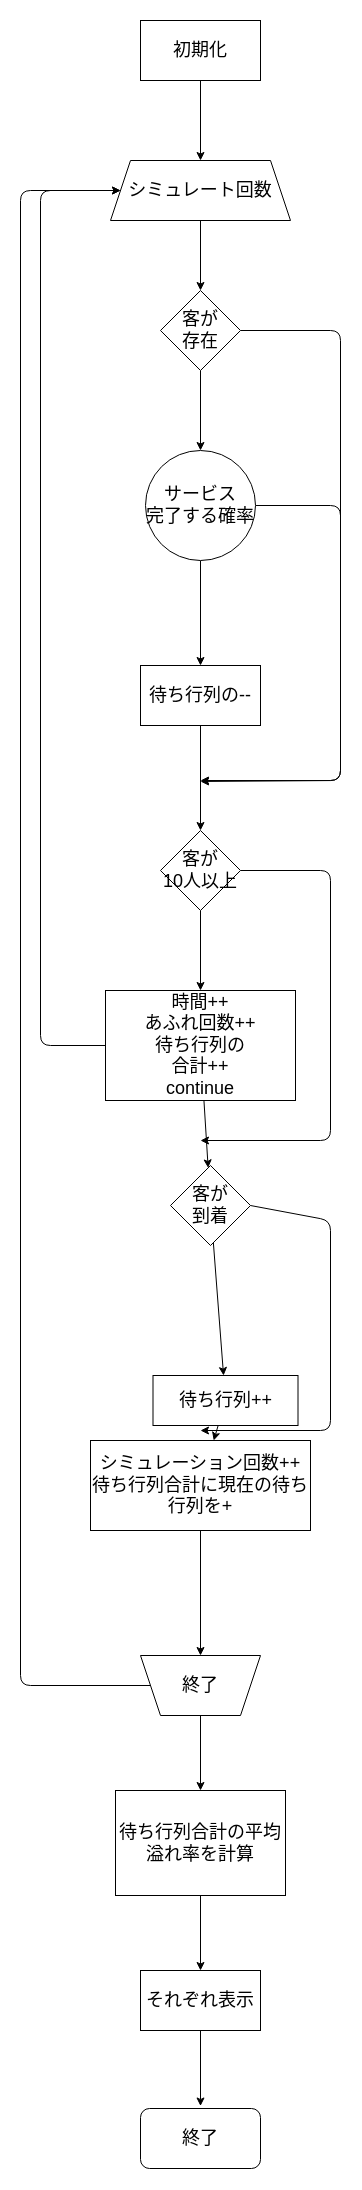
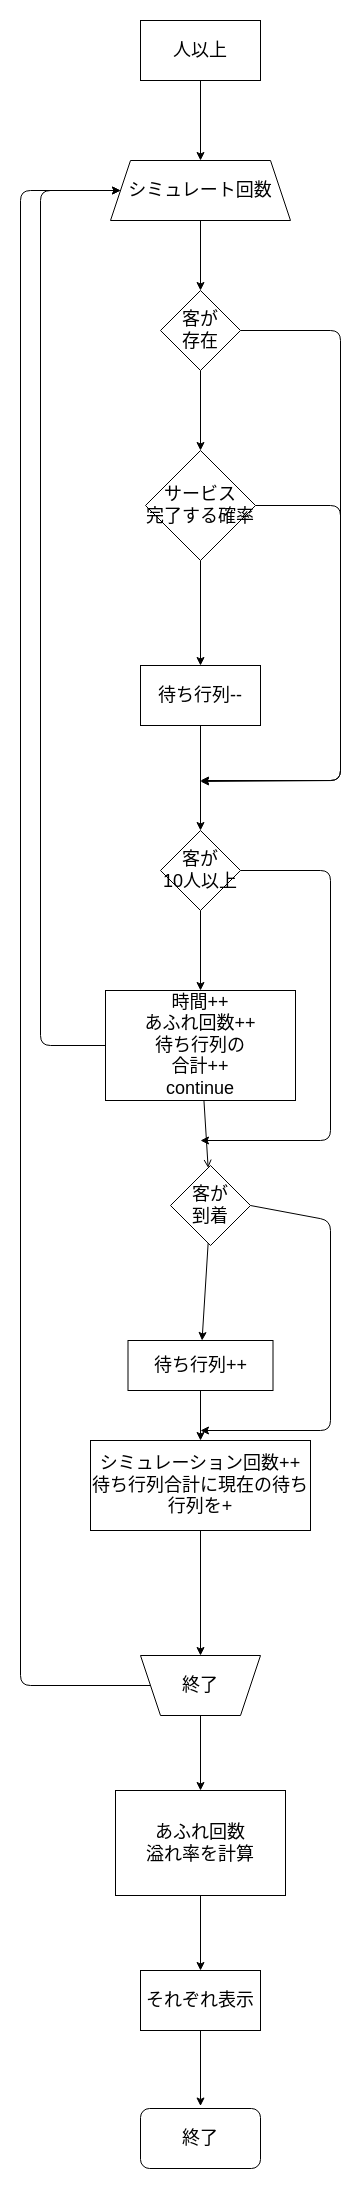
node "初期化": label "初期化" -> "人以上"
node "サービス 完了する確率": shape ellipse -> diamond
node "待ち行列の--": label "待ち行列の--" -> "待ち行列--"
edge "時間++ あふれ回数++ 待ち行列の 合計++ continue" -> "客が 到着": arrowhead classic -> open
node "待ち行列++": moved (226, 1401) -> (201, 1366)
node "待ち行列合計の平均 溢れ率を計算": label "待ち行列合計の平均 溢れ率を計算" -> "あふれ回数 溢れ率を計算"
